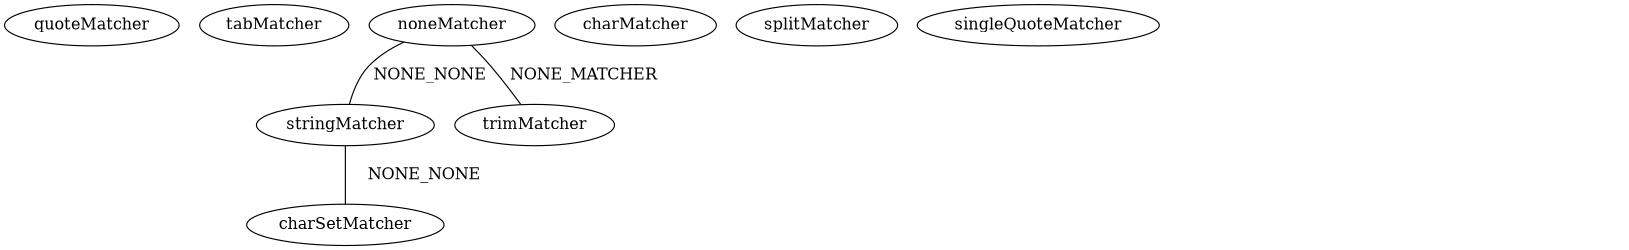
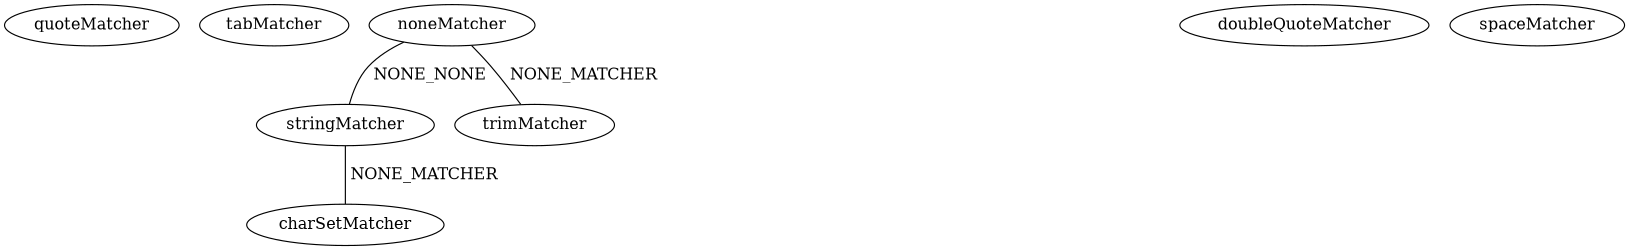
node "charMatcher": removed
node "splitMatcher": removed
node "singleQuoteMatcher": removed
node "doubleQuoteMatcher": added
node "spaceMatcher": added
edge "stringMatcher" -- "charSetMatcher": label " NONE_NONE" -> " NONE_MATCHER"
